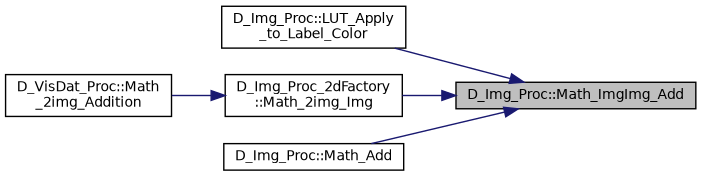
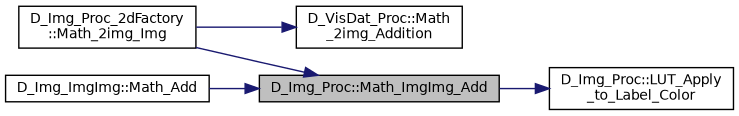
edge "D_Img_Proc::LUT_Apply _to_Label_Color" -> "D_Img_Proc::Math_ImgImg_Add": reversed
edge "D_VisDat_Proc::Math _2img_Addition" -> "D_Img_Proc_2dFactory ::Math_2img_Img": reversed
node "D_Img_Proc::Math_Add": label "D_Img_Proc::Math_Add" -> "D_Img_ImgImg::Math_Add"
